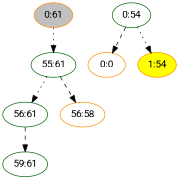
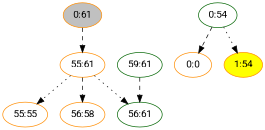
edge "0:61" -> "55:61": style dotted -> dashed
node "55:61": color darkgreen -> darkorange
node "55:55": added
edge "56:61" -> "59:61": reversed
